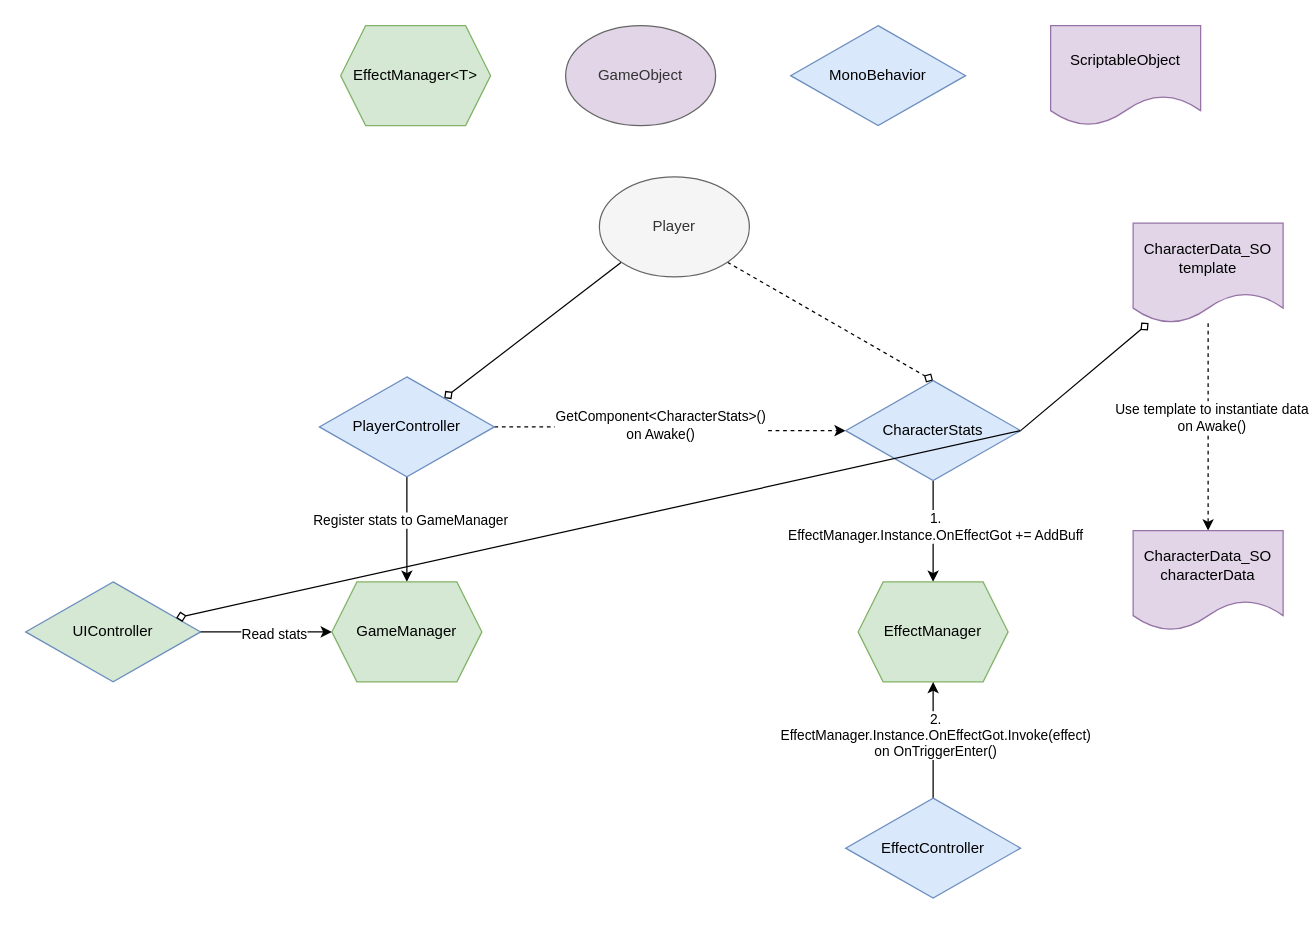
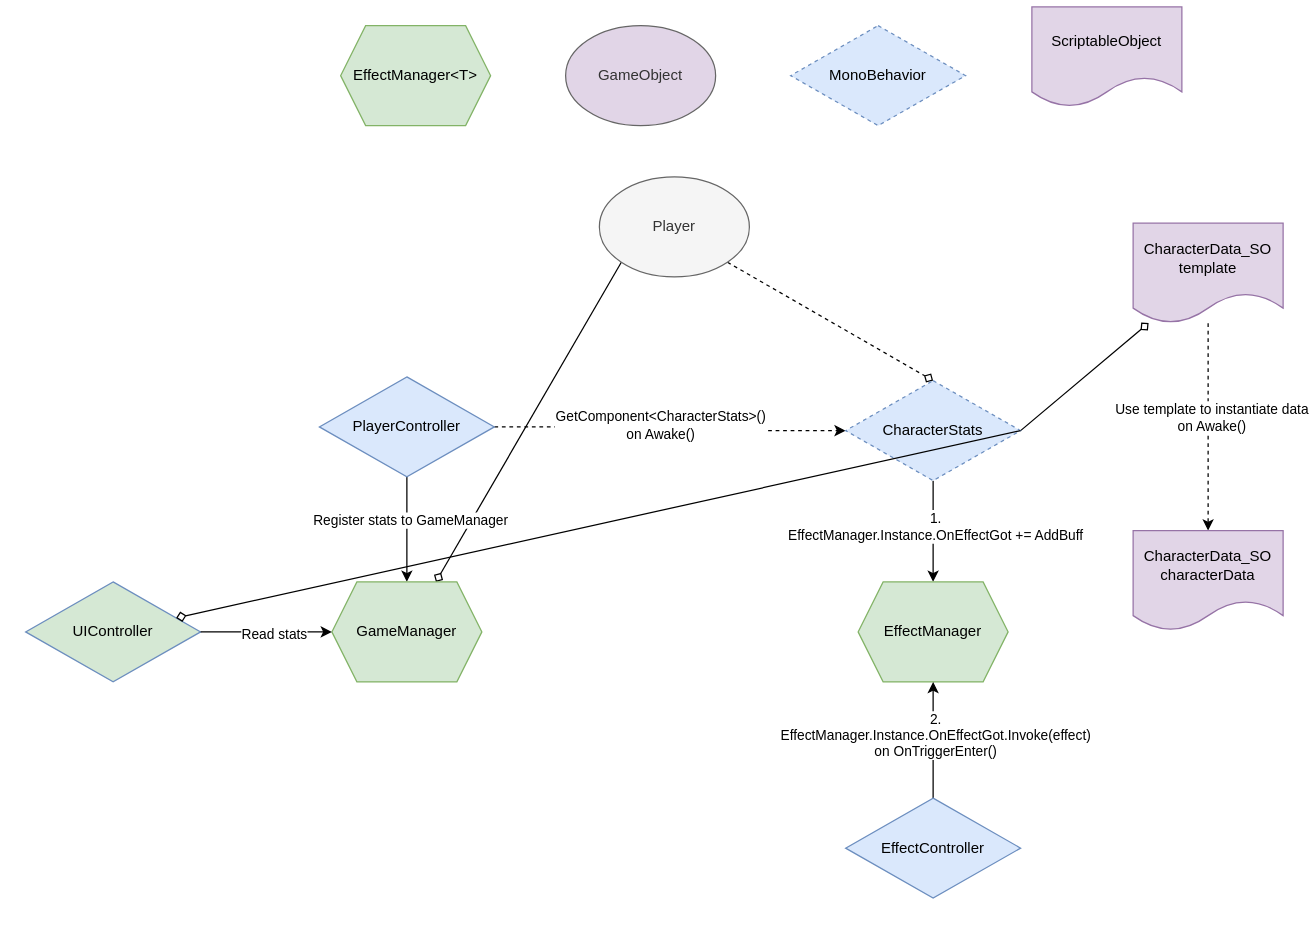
node "MonoBehavior": style solid -> dashed
node "ScriptableObject": moved (1126, 76) -> (1107, 57)
edge "Player" -> "PlayerController": now "Player" -> "GameManager"
node "CharacterStats": style solid -> dashed
